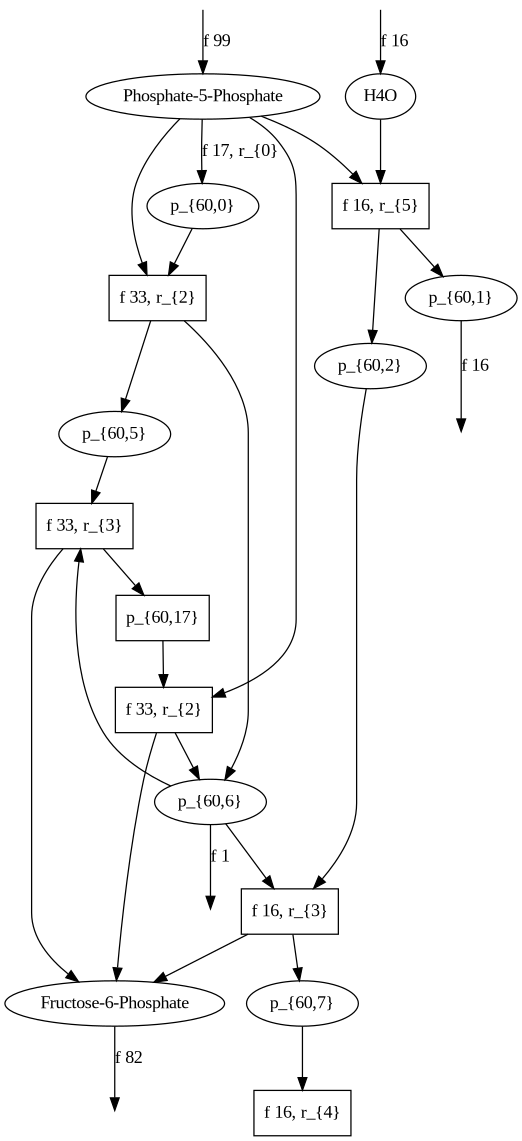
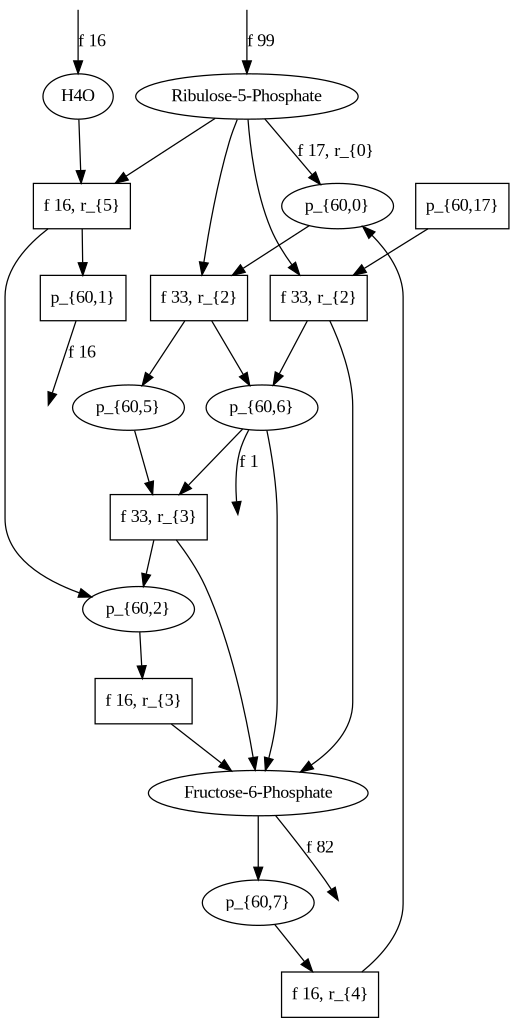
node "Phosphate-5-Phosphate": label "Phosphate-5-Phosphate" -> "Ribulose-5-Phosphate"
node "p_{60,1}": shape ellipse -> box
edge "f 33, r_{3}" -> "p_{60,17}": now "f 33, r_{3}" -> "p_{60,2}"
edge "f 16, r_{4}" -> "p_{60,0}": added
edge "p_{60,6}" -> "f 16, r_{3}": now "p_{60,6}" -> "Fructose-6-Phosphate"
edge "f 16, r_{3}" -> "p_{60,7}": now "Fructose-6-Phosphate" -> "p_{60,7}"
